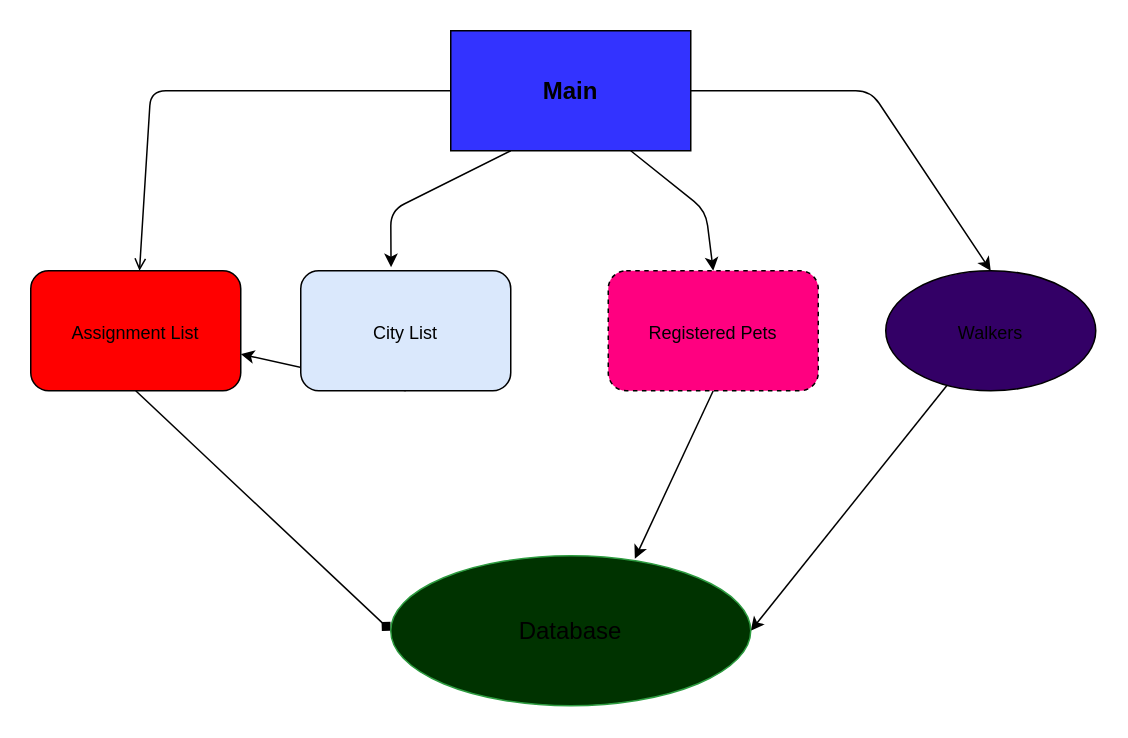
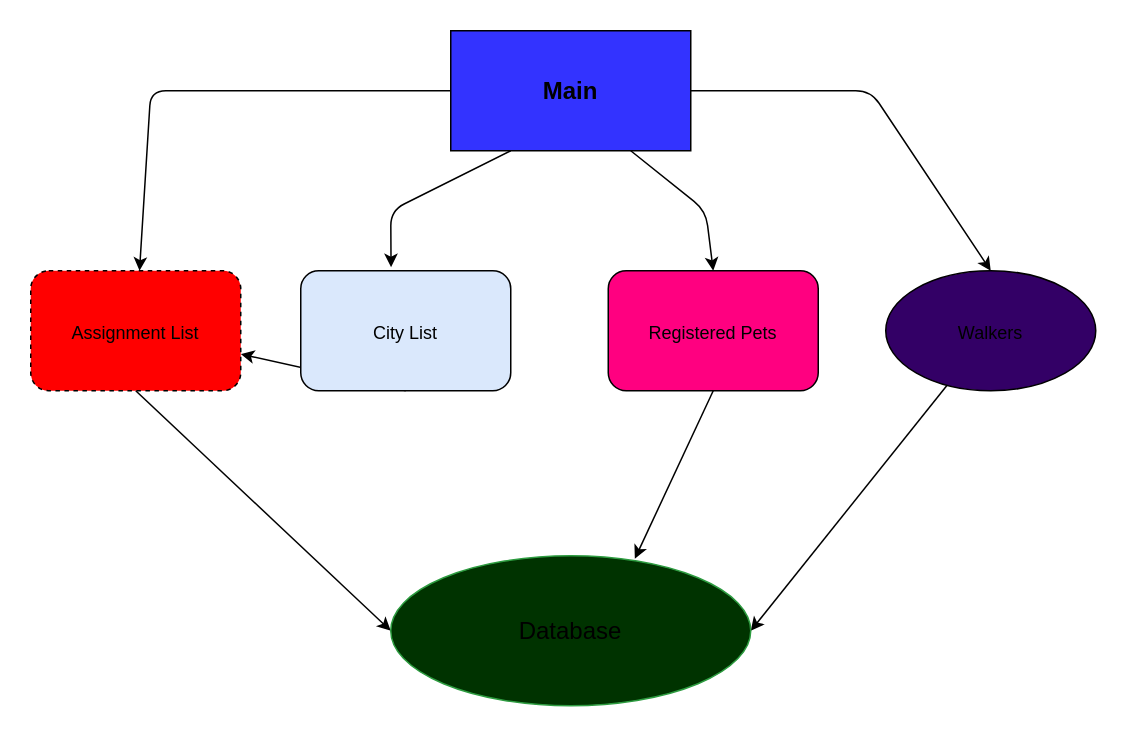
edge "Main" -> "Assignment List": arrowhead open -> classic
node "Assignment List": style solid -> dashed
node "Registered Pets": style dashed -> solid
edge "Assignment List" -> "Database": arrowhead diamond -> classic
